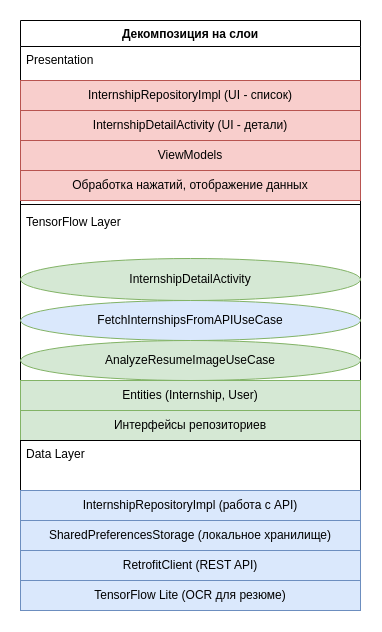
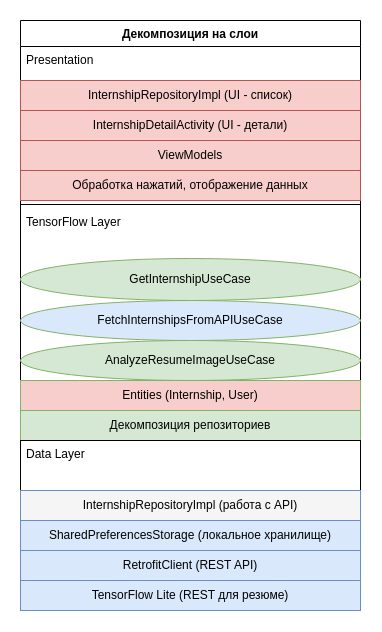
node "InternshipDetailActivity": label "InternshipDetailActivity" -> "GetInternshipUseCase"
node "Entities (Internship, User)": fillcolor #d5e8d4 -> #f8cecc
node "Интерфейсы репозиториев": label "Интерфейсы репозиториев" -> "Декомпозиция репозиториев"
node "InternshipRepositoryImpl (работа с API)": fillcolor #dae8fc -> #f5f5f5
node "TensorFlow Lite (OCR для резюме)": label "TensorFlow Lite (OCR для резюме)" -> "TensorFlow Lite (REST для резюме)"
